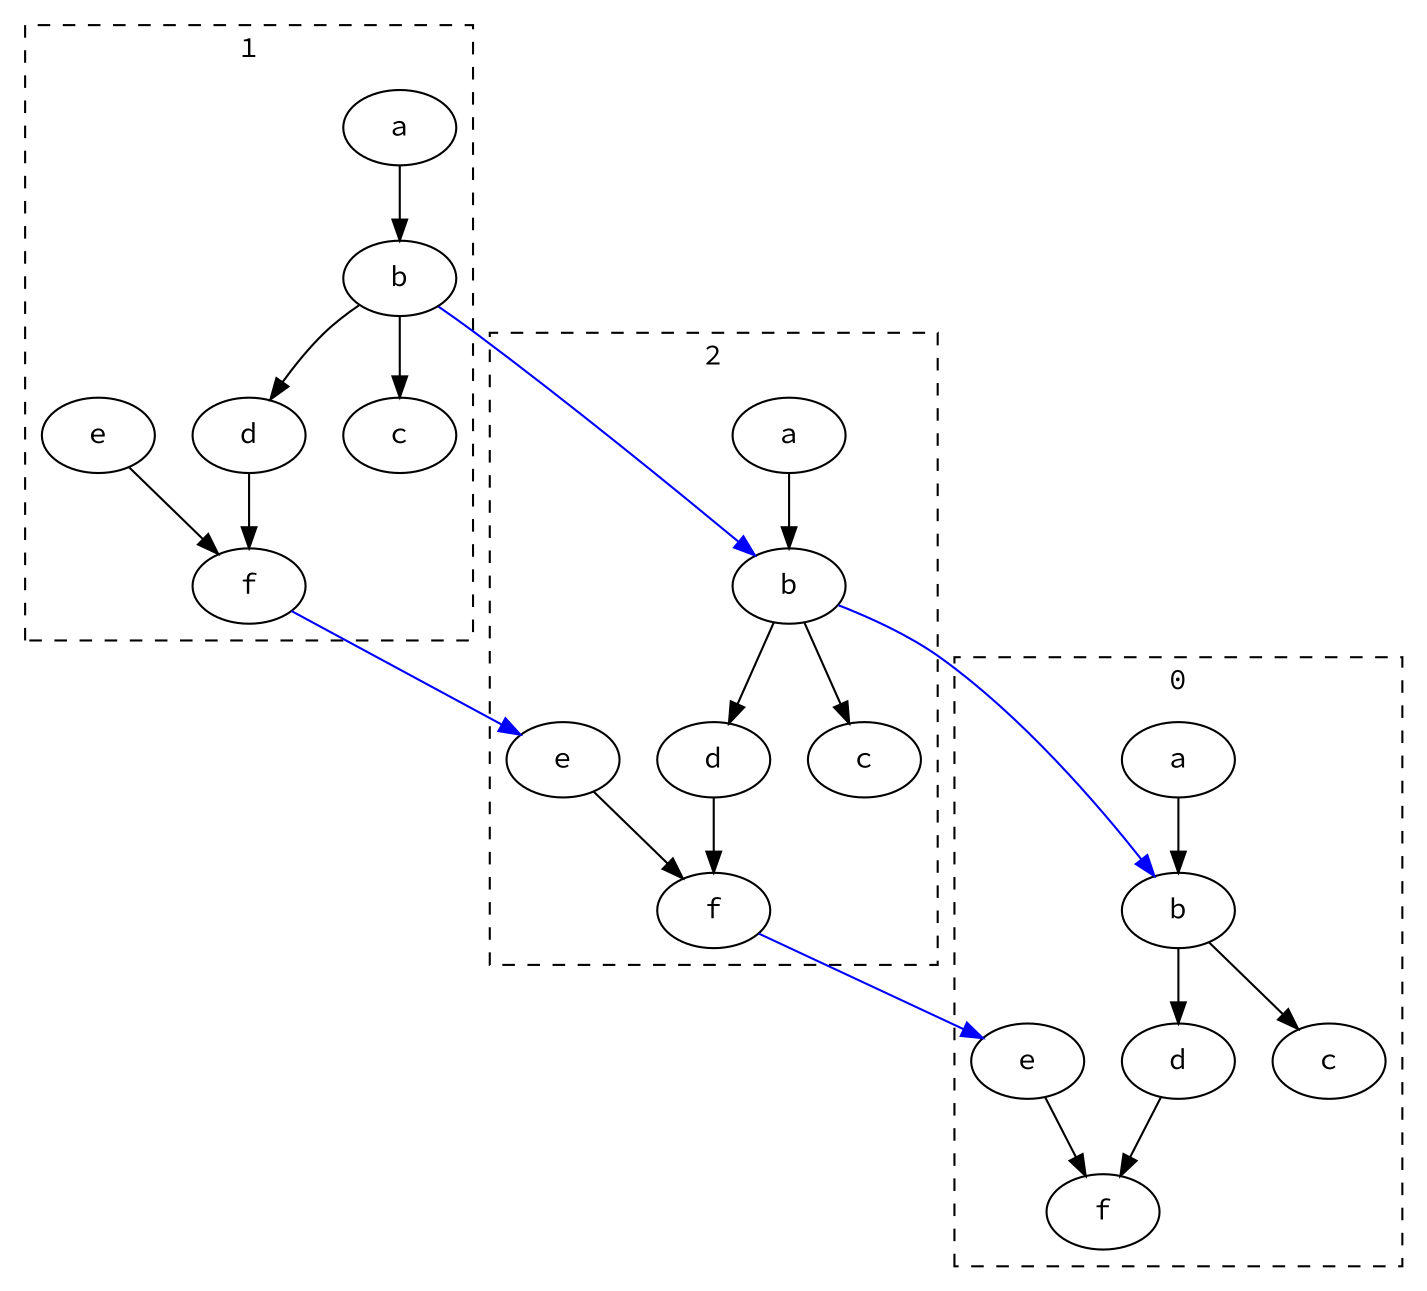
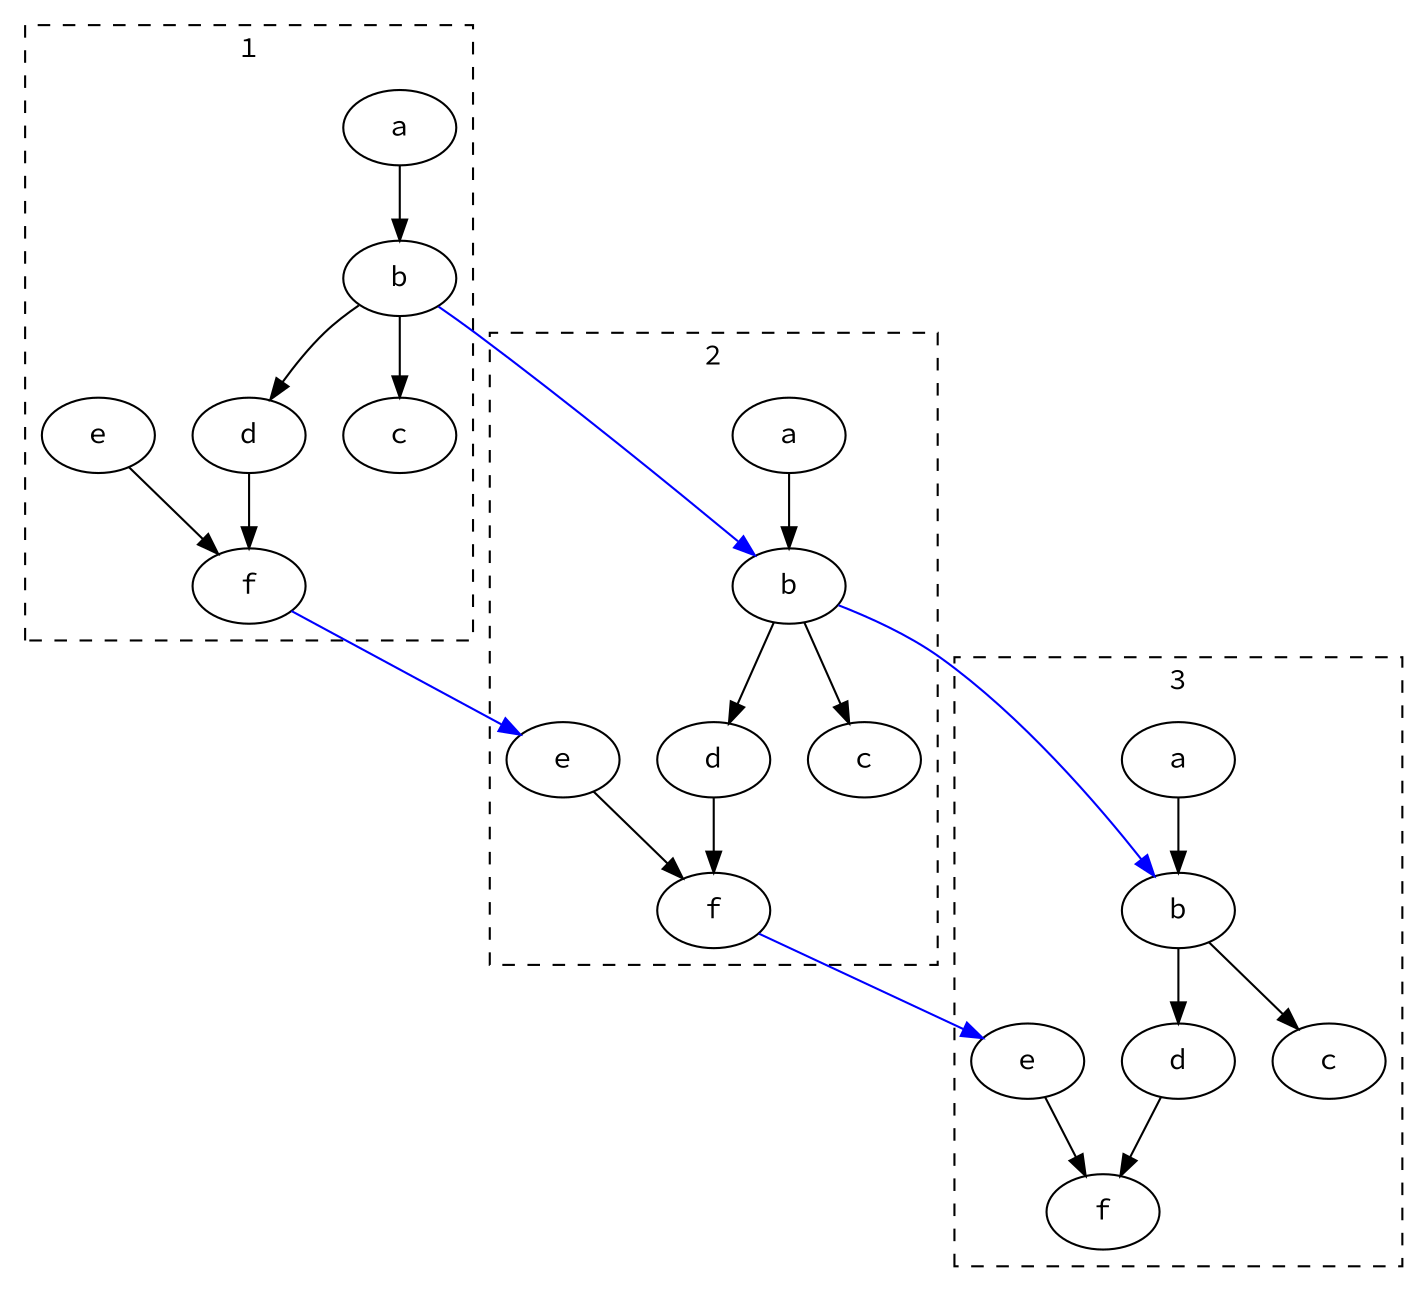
cluster "0": label "0" -> "3"
